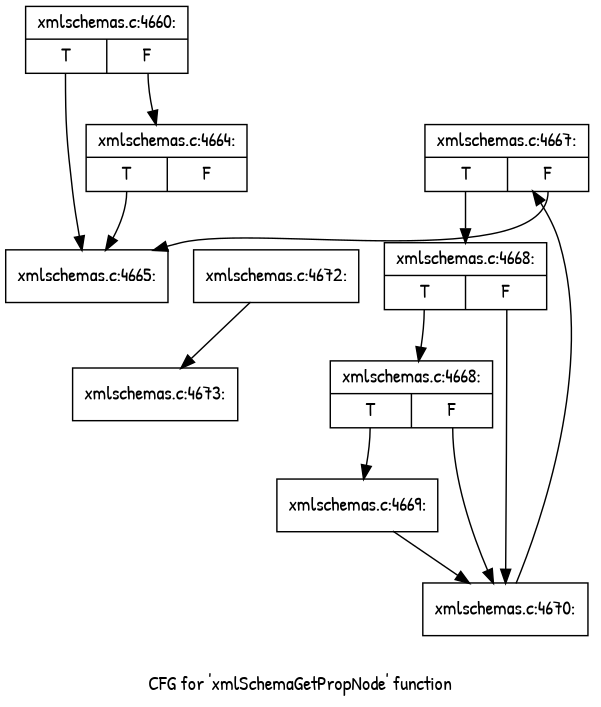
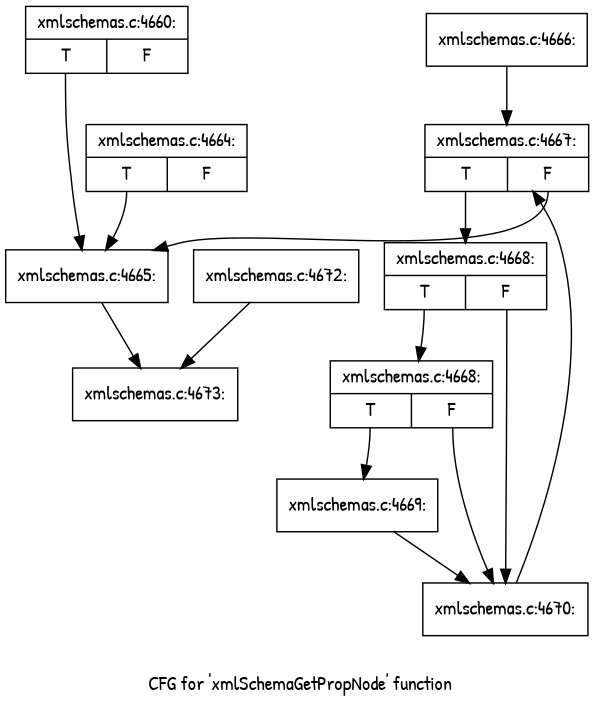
node "xmlschemas.c:4666:": added
edge "xmlschemas.c:4660:" -> "xmlschemas.c:4664:": removed
edge "xmlschemas.c:4665:" -> "xmlschemas.c:4673:": added
